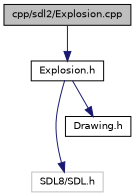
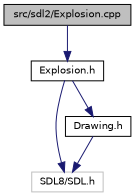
node "cpp/sdl2/Explosion.cpp": label "cpp/sdl2/Explosion.cpp" -> "src/sdl2/Explosion.cpp"
edge "Drawing.h" -> "SDL8/SDL.h": added
